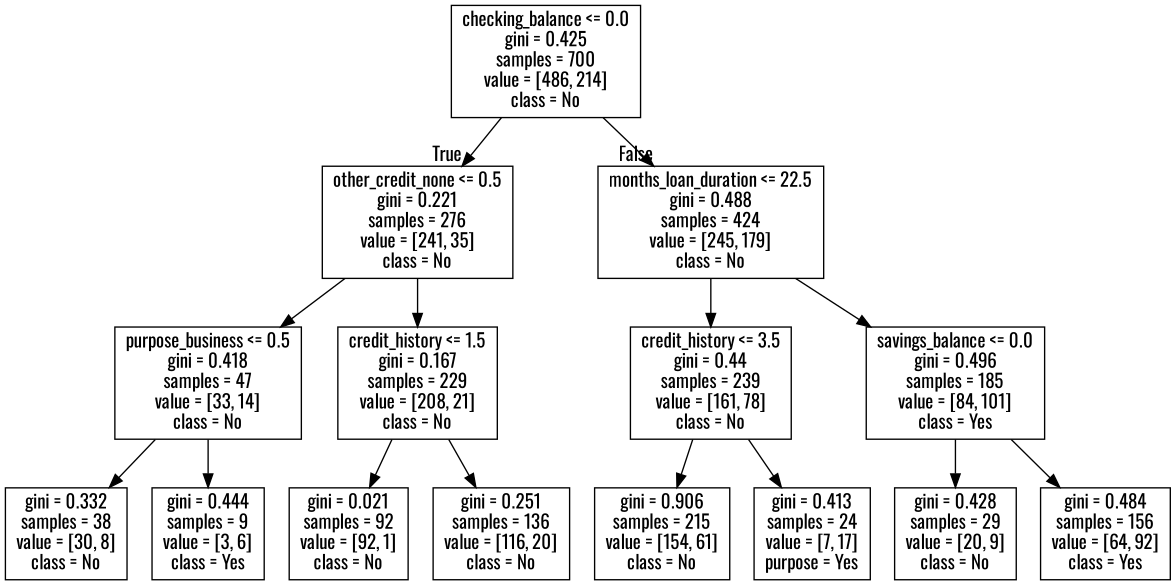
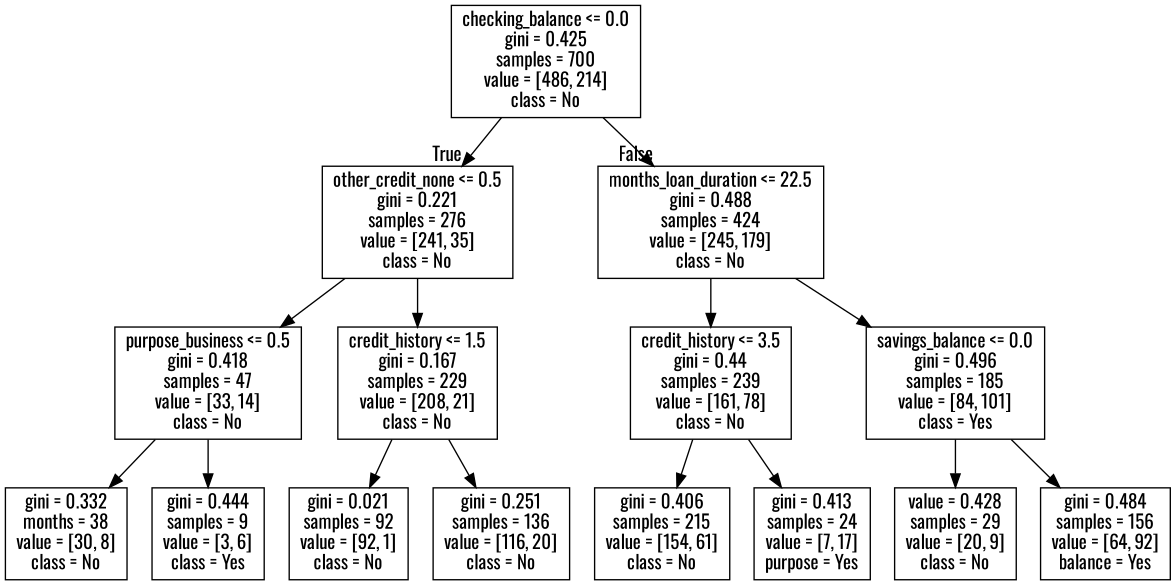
node "gini = 0.332 samples = 38 value = [30, 8] class = No": label "gini = 0.332 samples = 38 value = [30, 8] class = No" -> "gini = 0.332 months = 38 value = [30, 8] class = No"
node "gini = 0.906 samples = 215 value = [154, 61] class = No": label "gini = 0.906 samples = 215 value = [154, 61] class = No" -> "gini = 0.406 samples = 215 value = [154, 61] class = No"
node "gini = 0.428 samples = 29 value = [20, 9] class = No": label "gini = 0.428 samples = 29 value = [20, 9] class = No" -> "value = 0.428 samples = 29 value = [20, 9] class = No"
node "gini = 0.484 samples = 156 value = [64, 92] class = Yes": label "gini = 0.484 samples = 156 value = [64, 92] class = Yes" -> "gini = 0.484 samples = 156 value = [64, 92] balance = Yes"
